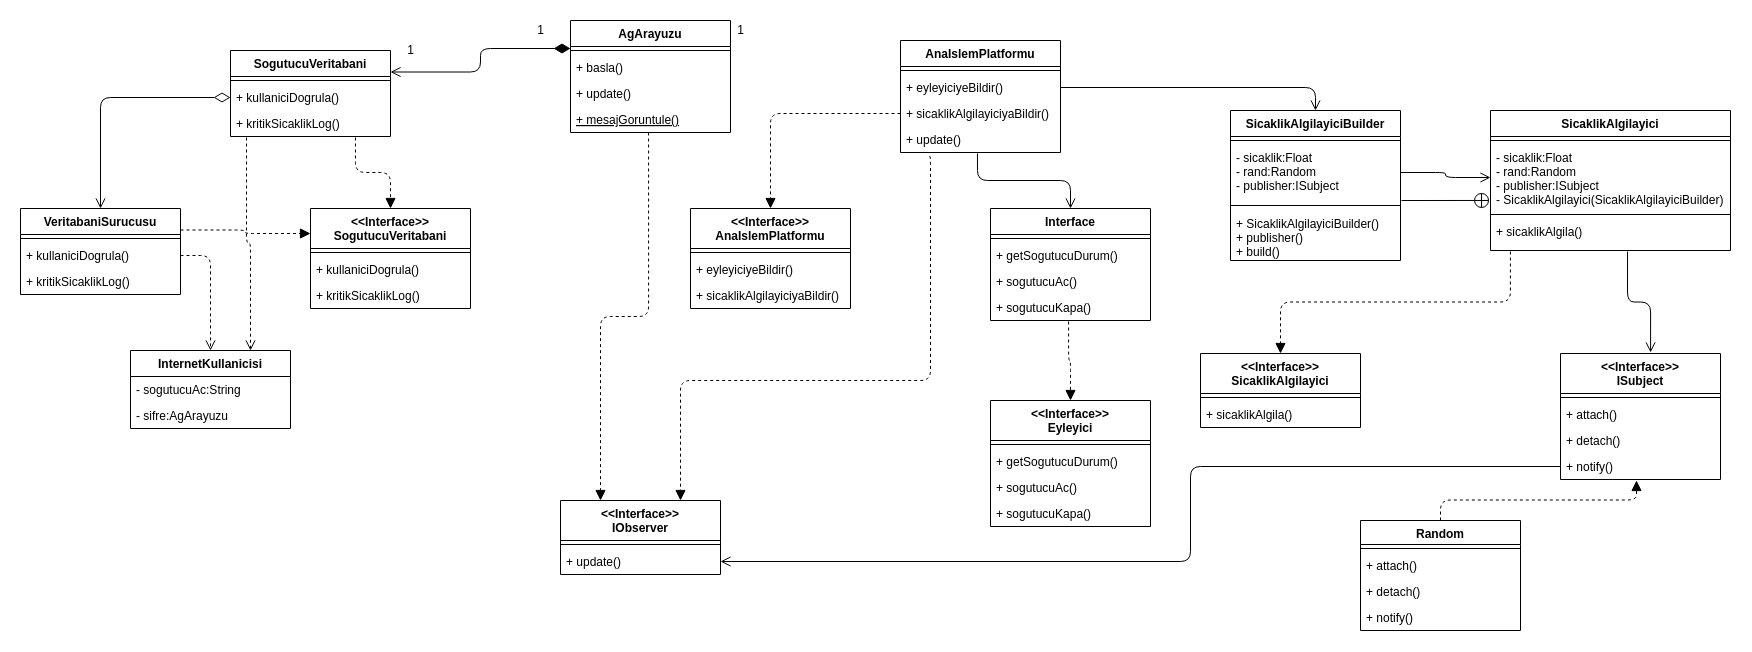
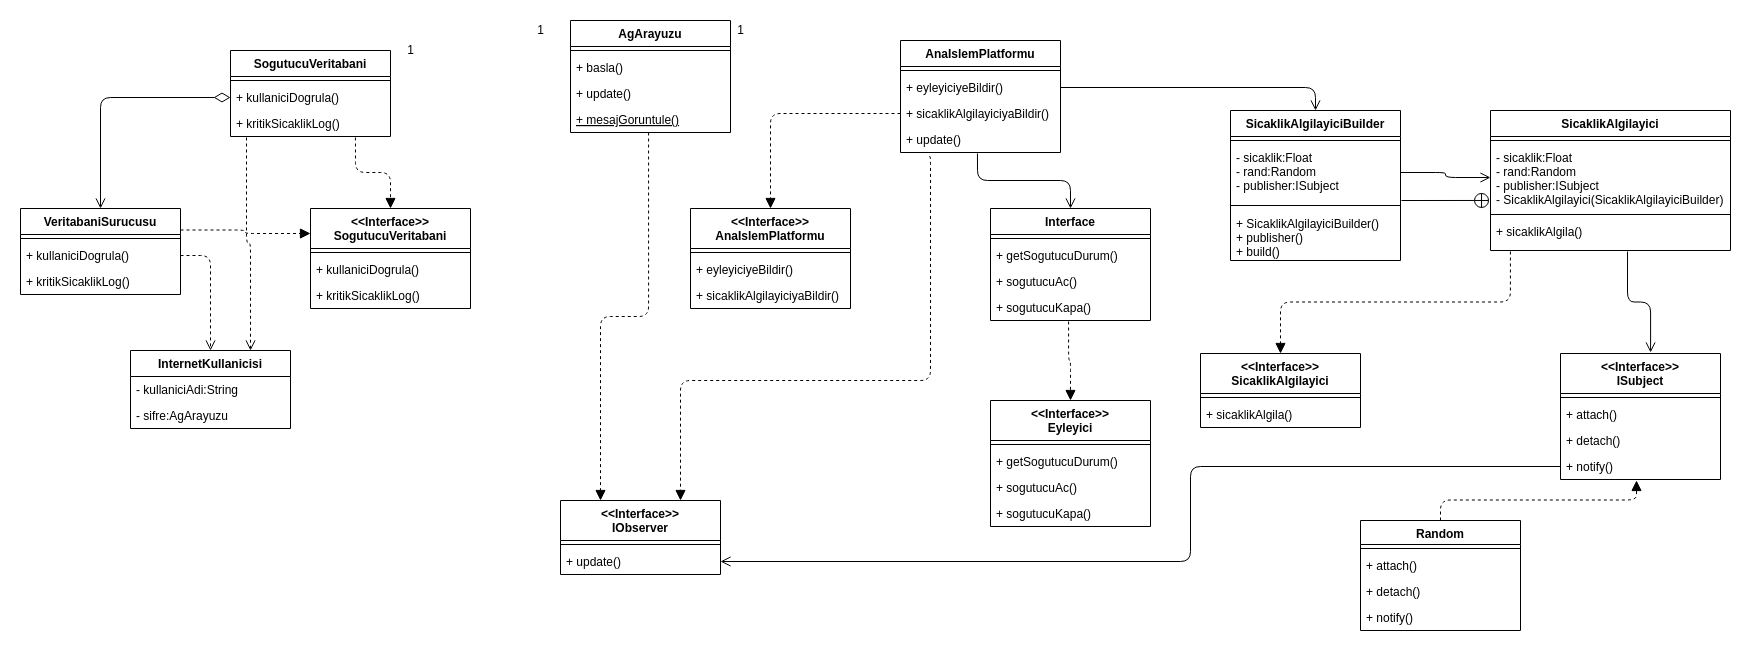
edge "AgArayuzu" -- "SogutucuVeritabani": removed
node "- sogutucuAc:String": label "- sogutucuAc:String" -> "- kullaniciAdi:String"
